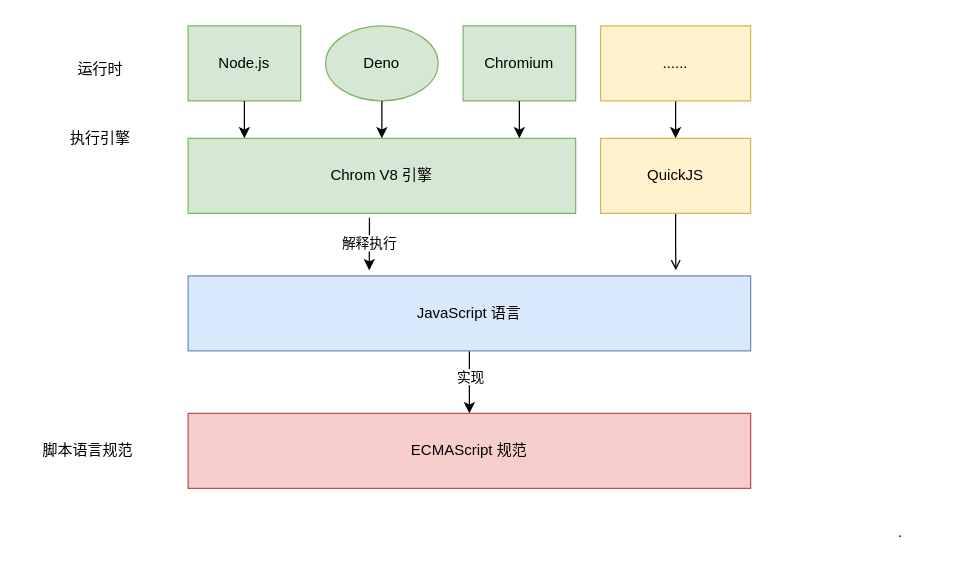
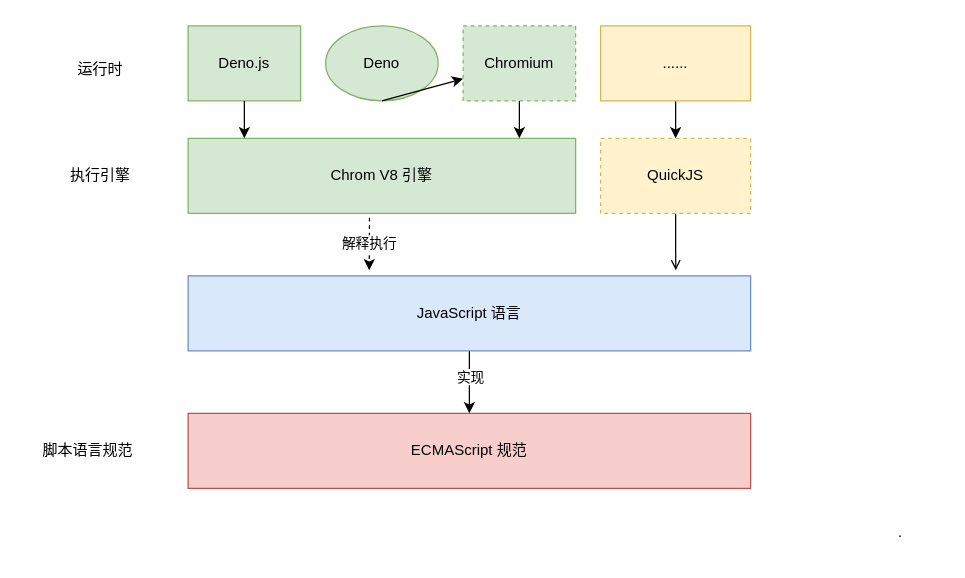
node "Node.js": label "Node.js" -> "Deno.js"
node "Chromium": style solid -> dashed
edge "Deno" -> "Chrom V8 引擎": now "Deno" -> "Chromium"
node "执行引擎": moved (101, 138) -> (101, 176)
node "QuickJS": style solid -> dashed
edge "Chrom V8 引擎" -> "JavaScript 语言": style solid -> dashed
